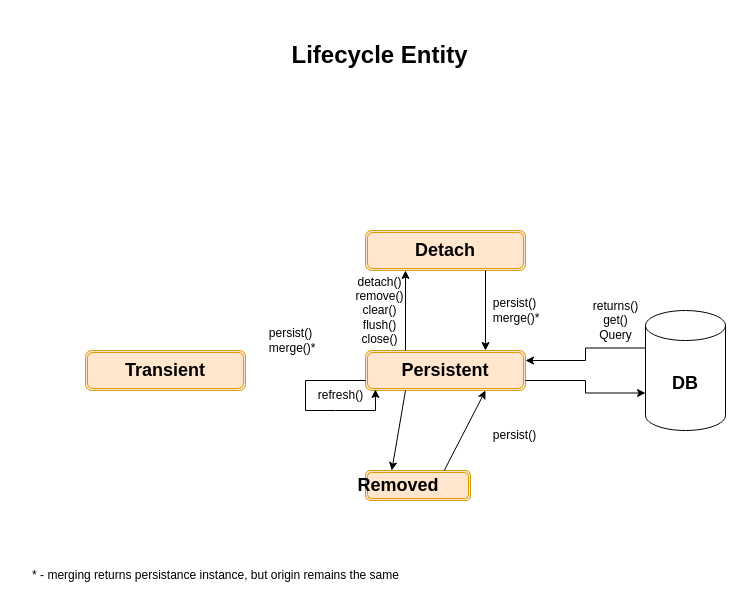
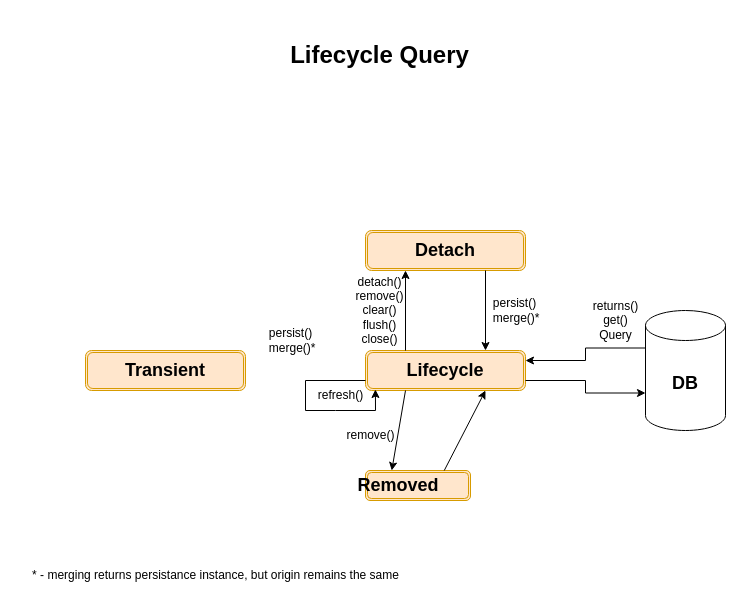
node "Lifecycle Entity": label "Lifecycle Entity" -> "Lifecycle Query"
node "Persistent": label "Persistent" -> "Lifecycle"
node "remove()": added
node "persist()": removed
